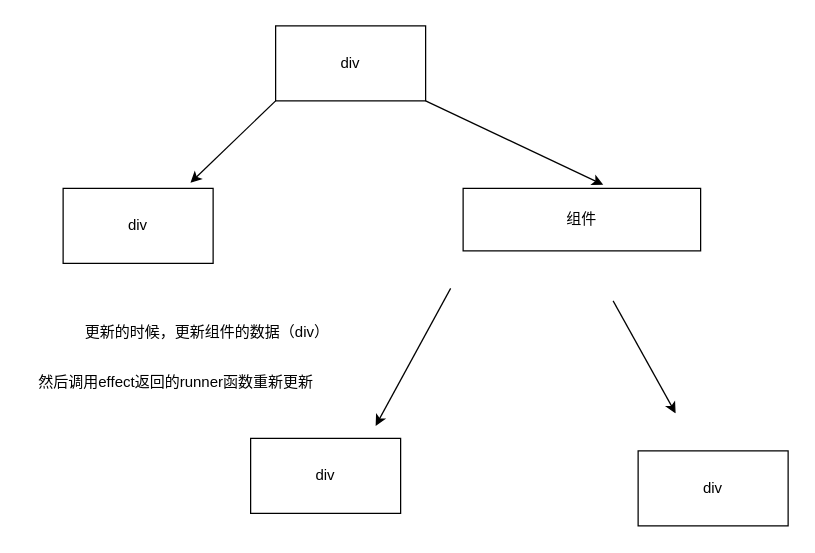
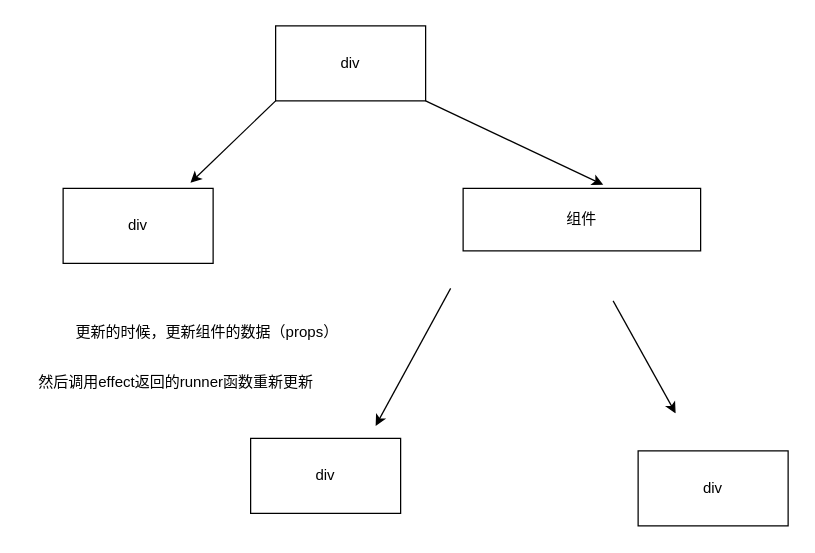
node "更新的时候，更新组件的数据（div）": label "更新的时候，更新组件的数据（div）" -> "更新的时候，更新组件的数据（props）"
